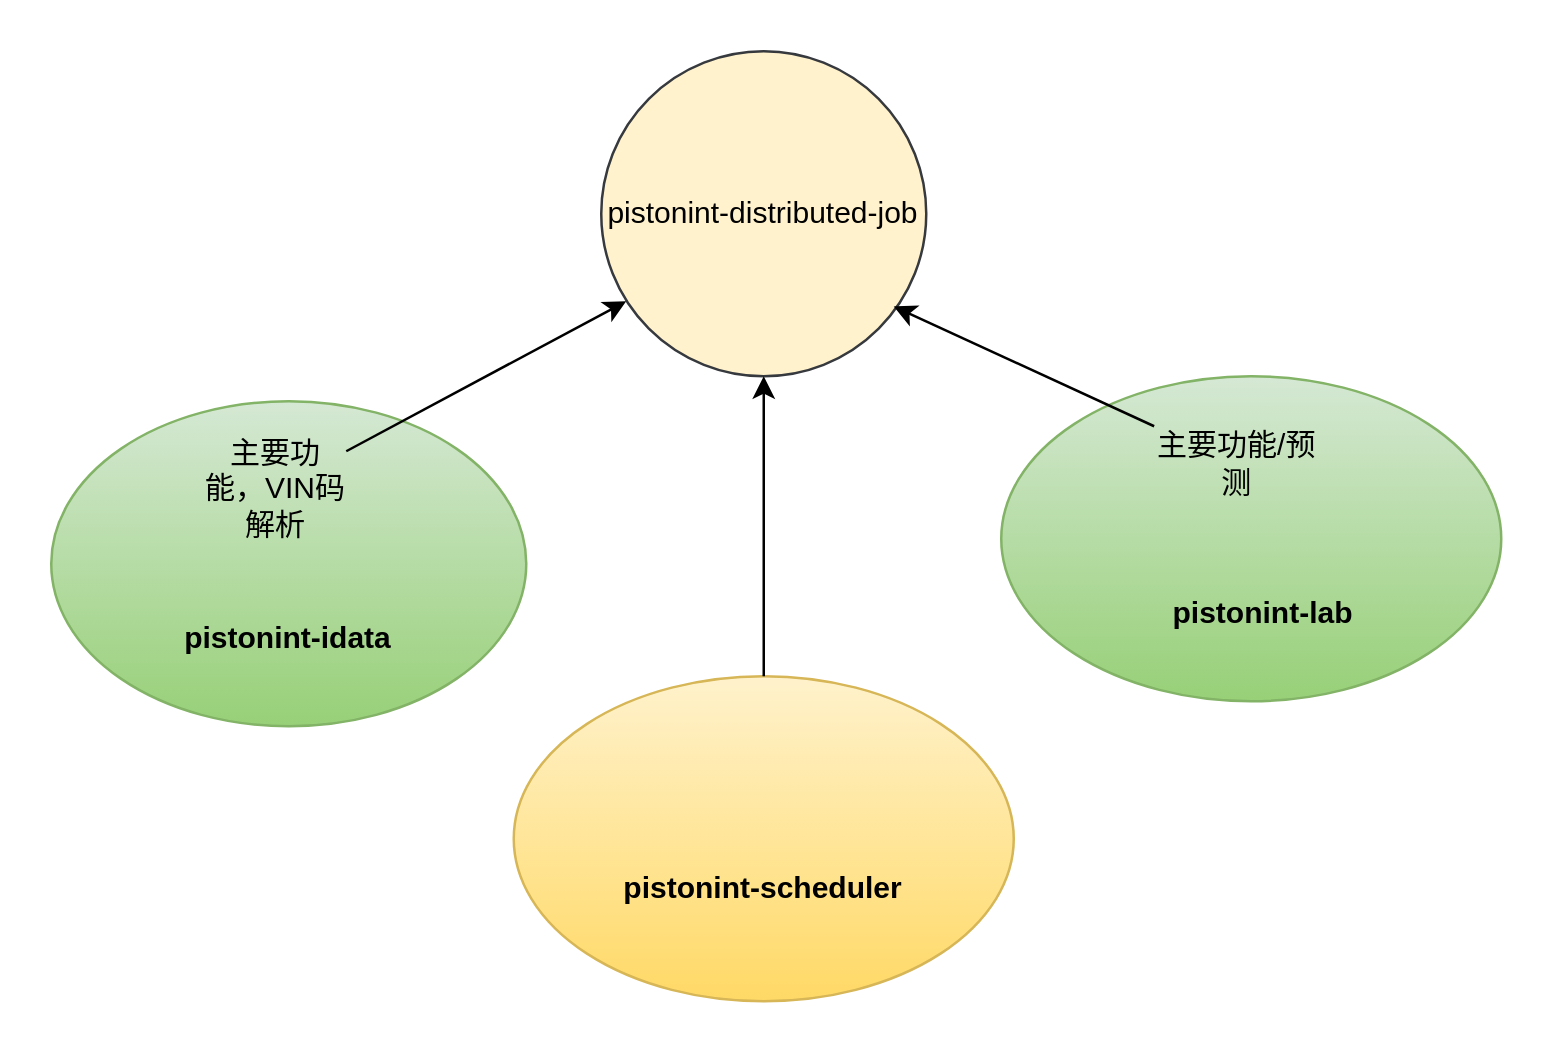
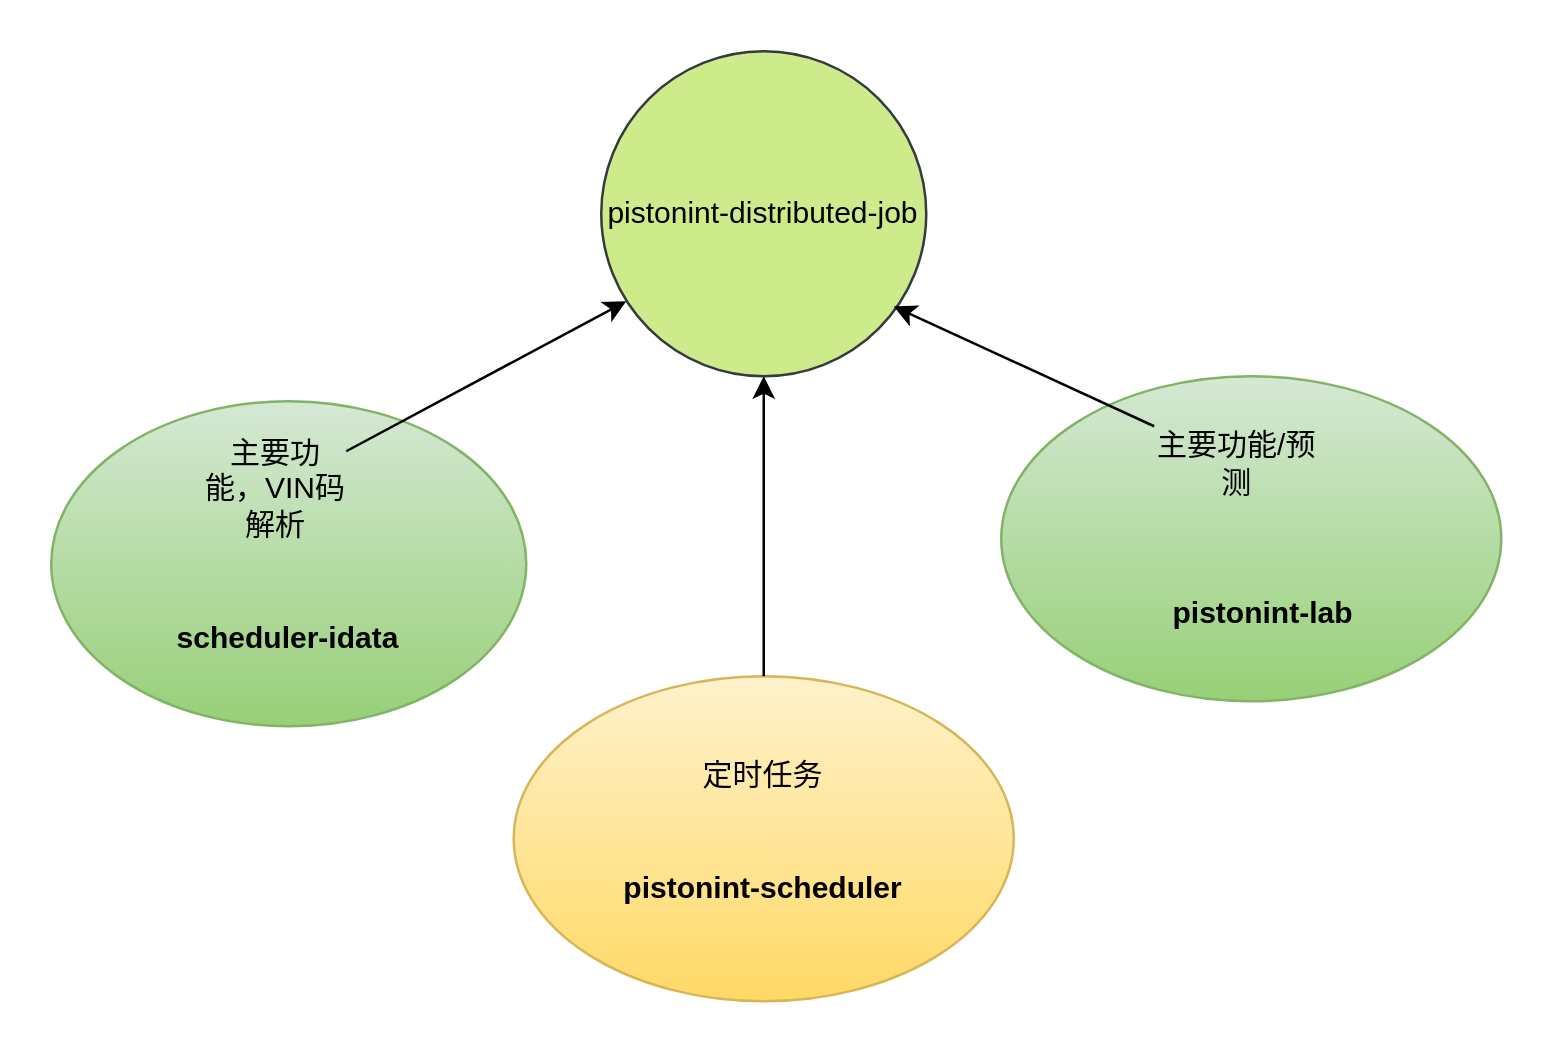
node "pistonint-distributed-job": fillcolor #fff2cc -> #cdeb8b
node "pistonint-idata": label "pistonint-idata" -> "scheduler-idata"
node "定时任务": added
